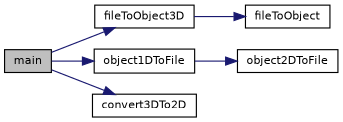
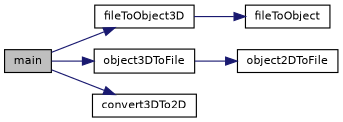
node "object1DToFile": label "object1DToFile" -> "object3DToFile"
